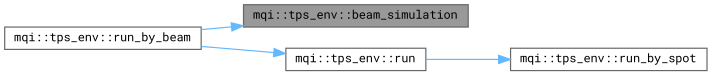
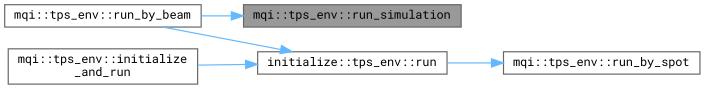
node "mqi::tps_env::beam_simulation": label "mqi::tps_env::beam_simulation" -> "mqi::tps_env::run_simulation"
node "mqi::tps_env::run": label "mqi::tps_env::run" -> "initialize::tps_env::run"
node "mqi::tps_env::initialize _and_run": added
